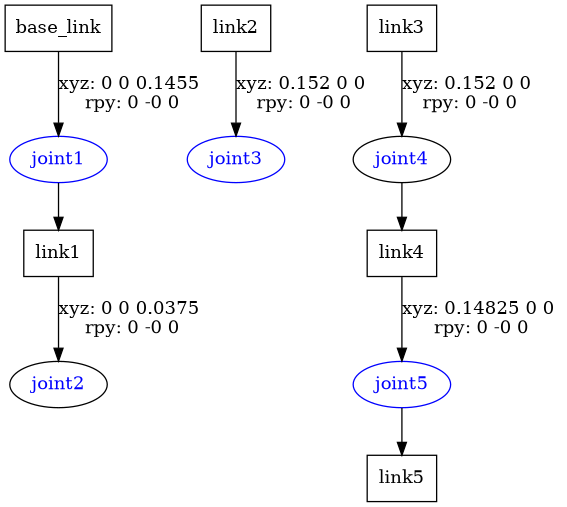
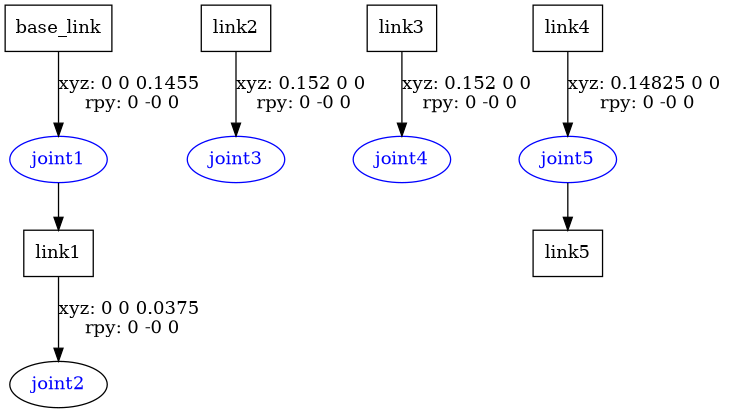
node "joint4": color black -> blue
edge "joint4" -> "link4": removed
